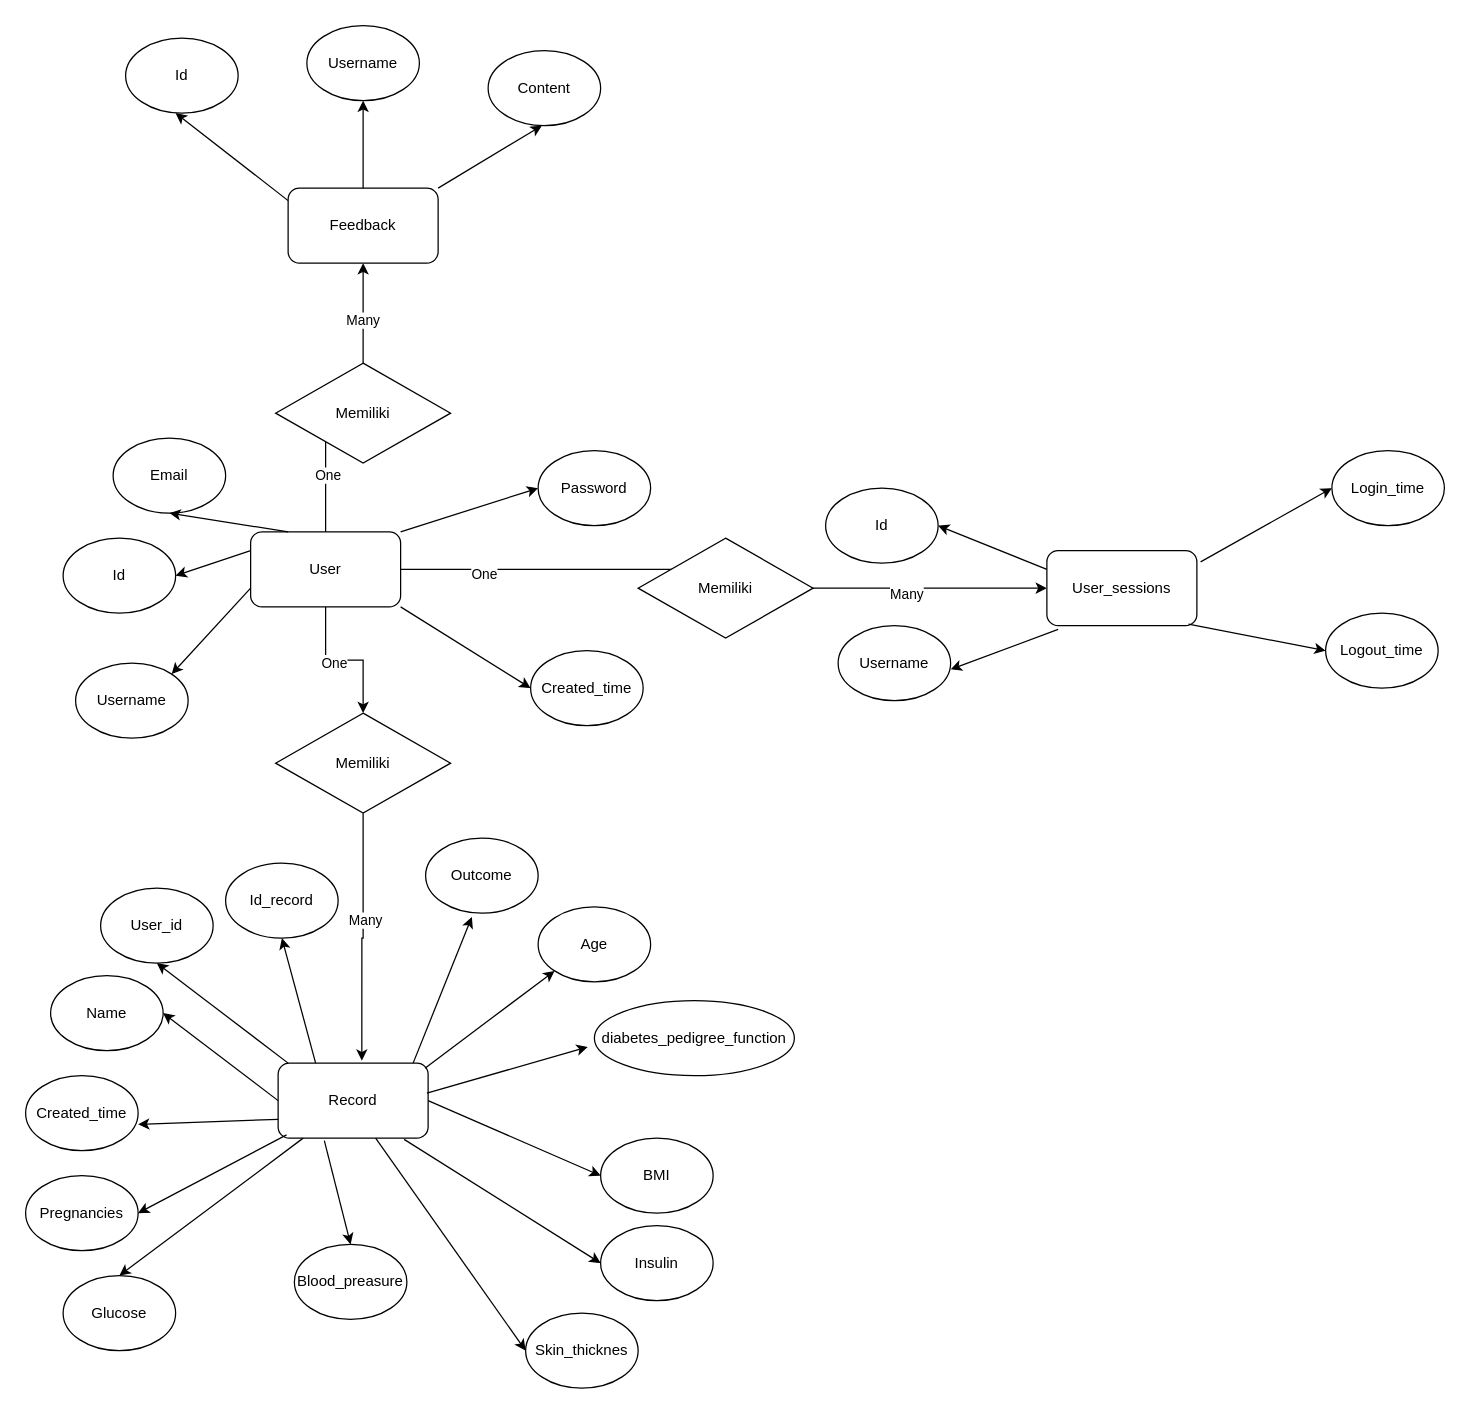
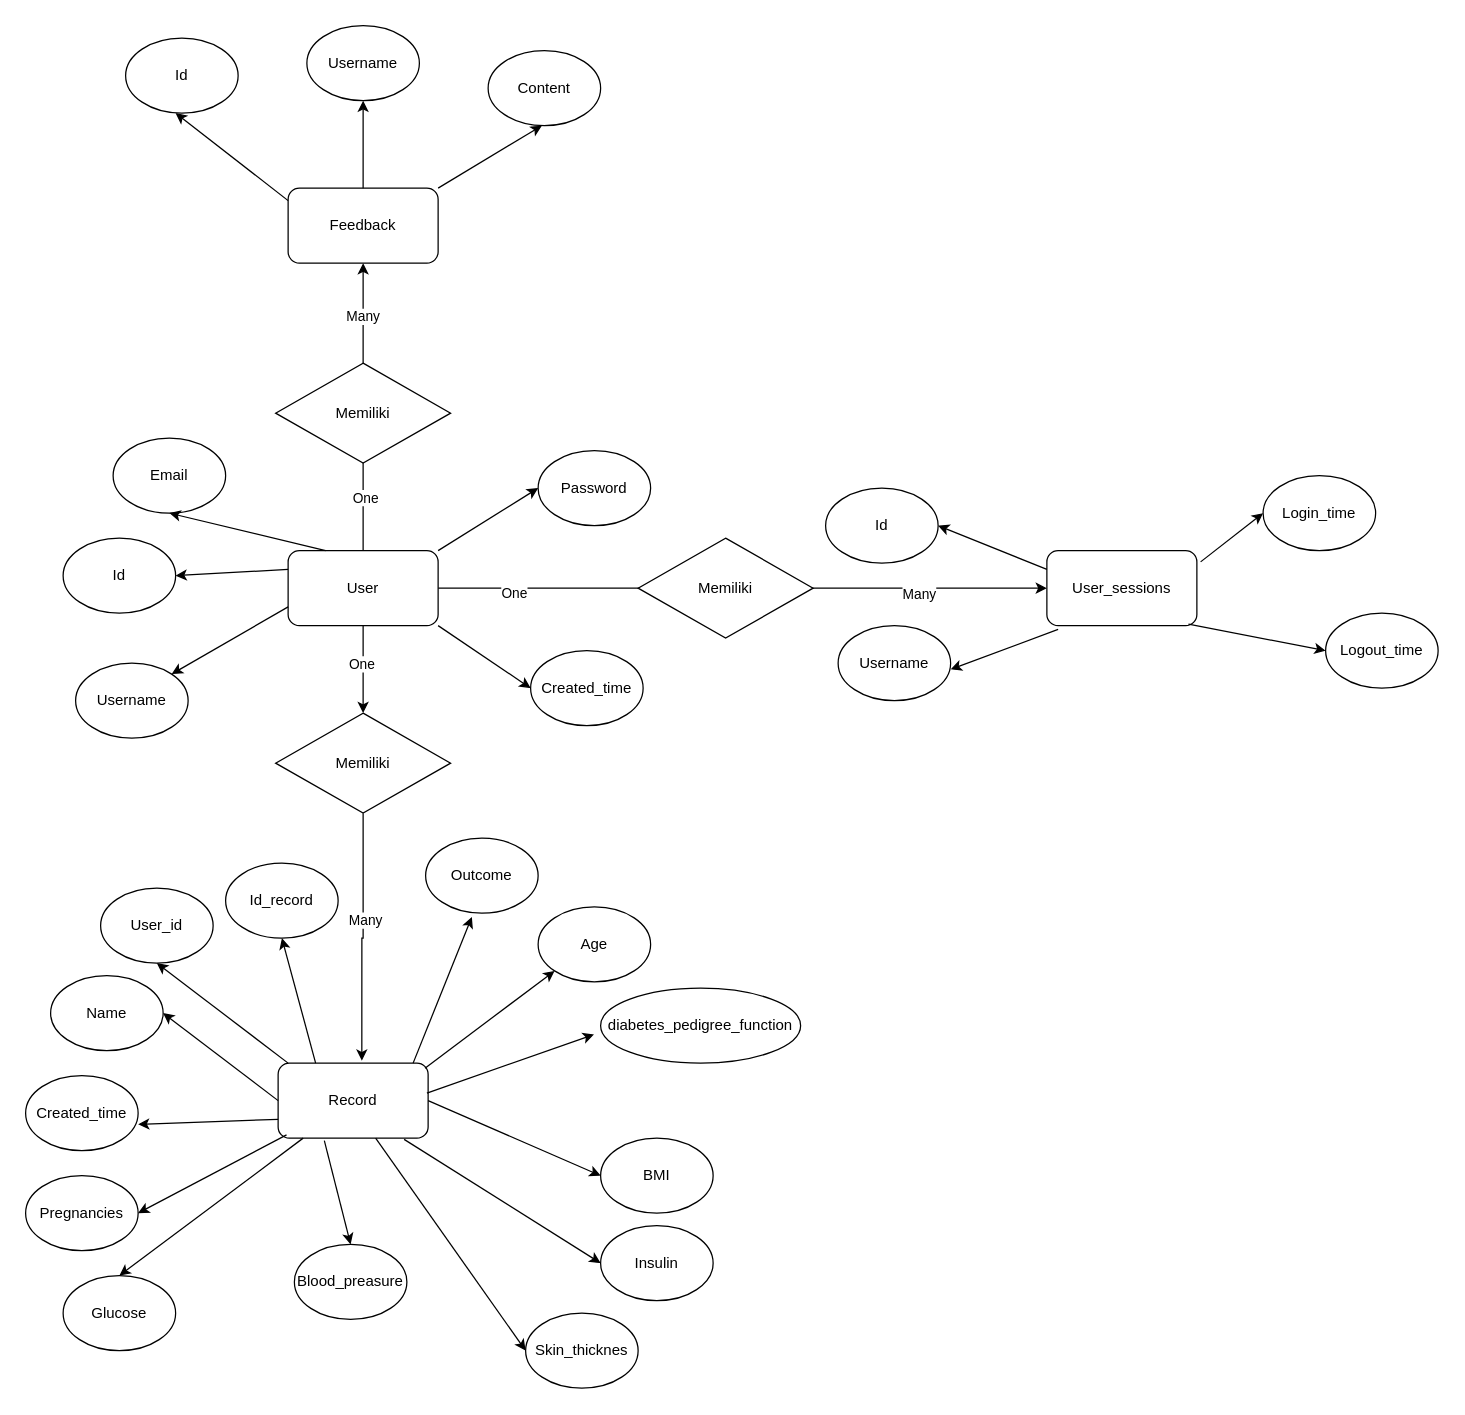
node "Login_time": moved (1388, 488) -> (1319, 513)
node "User": moved (326, 569) -> (363, 588)
node "diabetes_pedigree_function": moved (694, 1038) -> (701, 1026)
